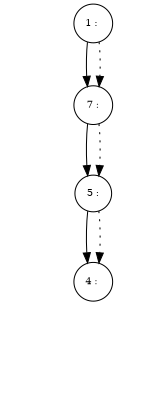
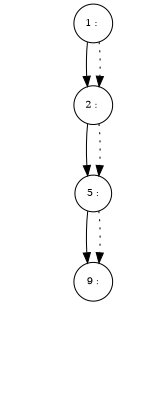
node "7 :": label "7 :" -> "2 :"
node "4 :": label "4 :" -> "9 :"
